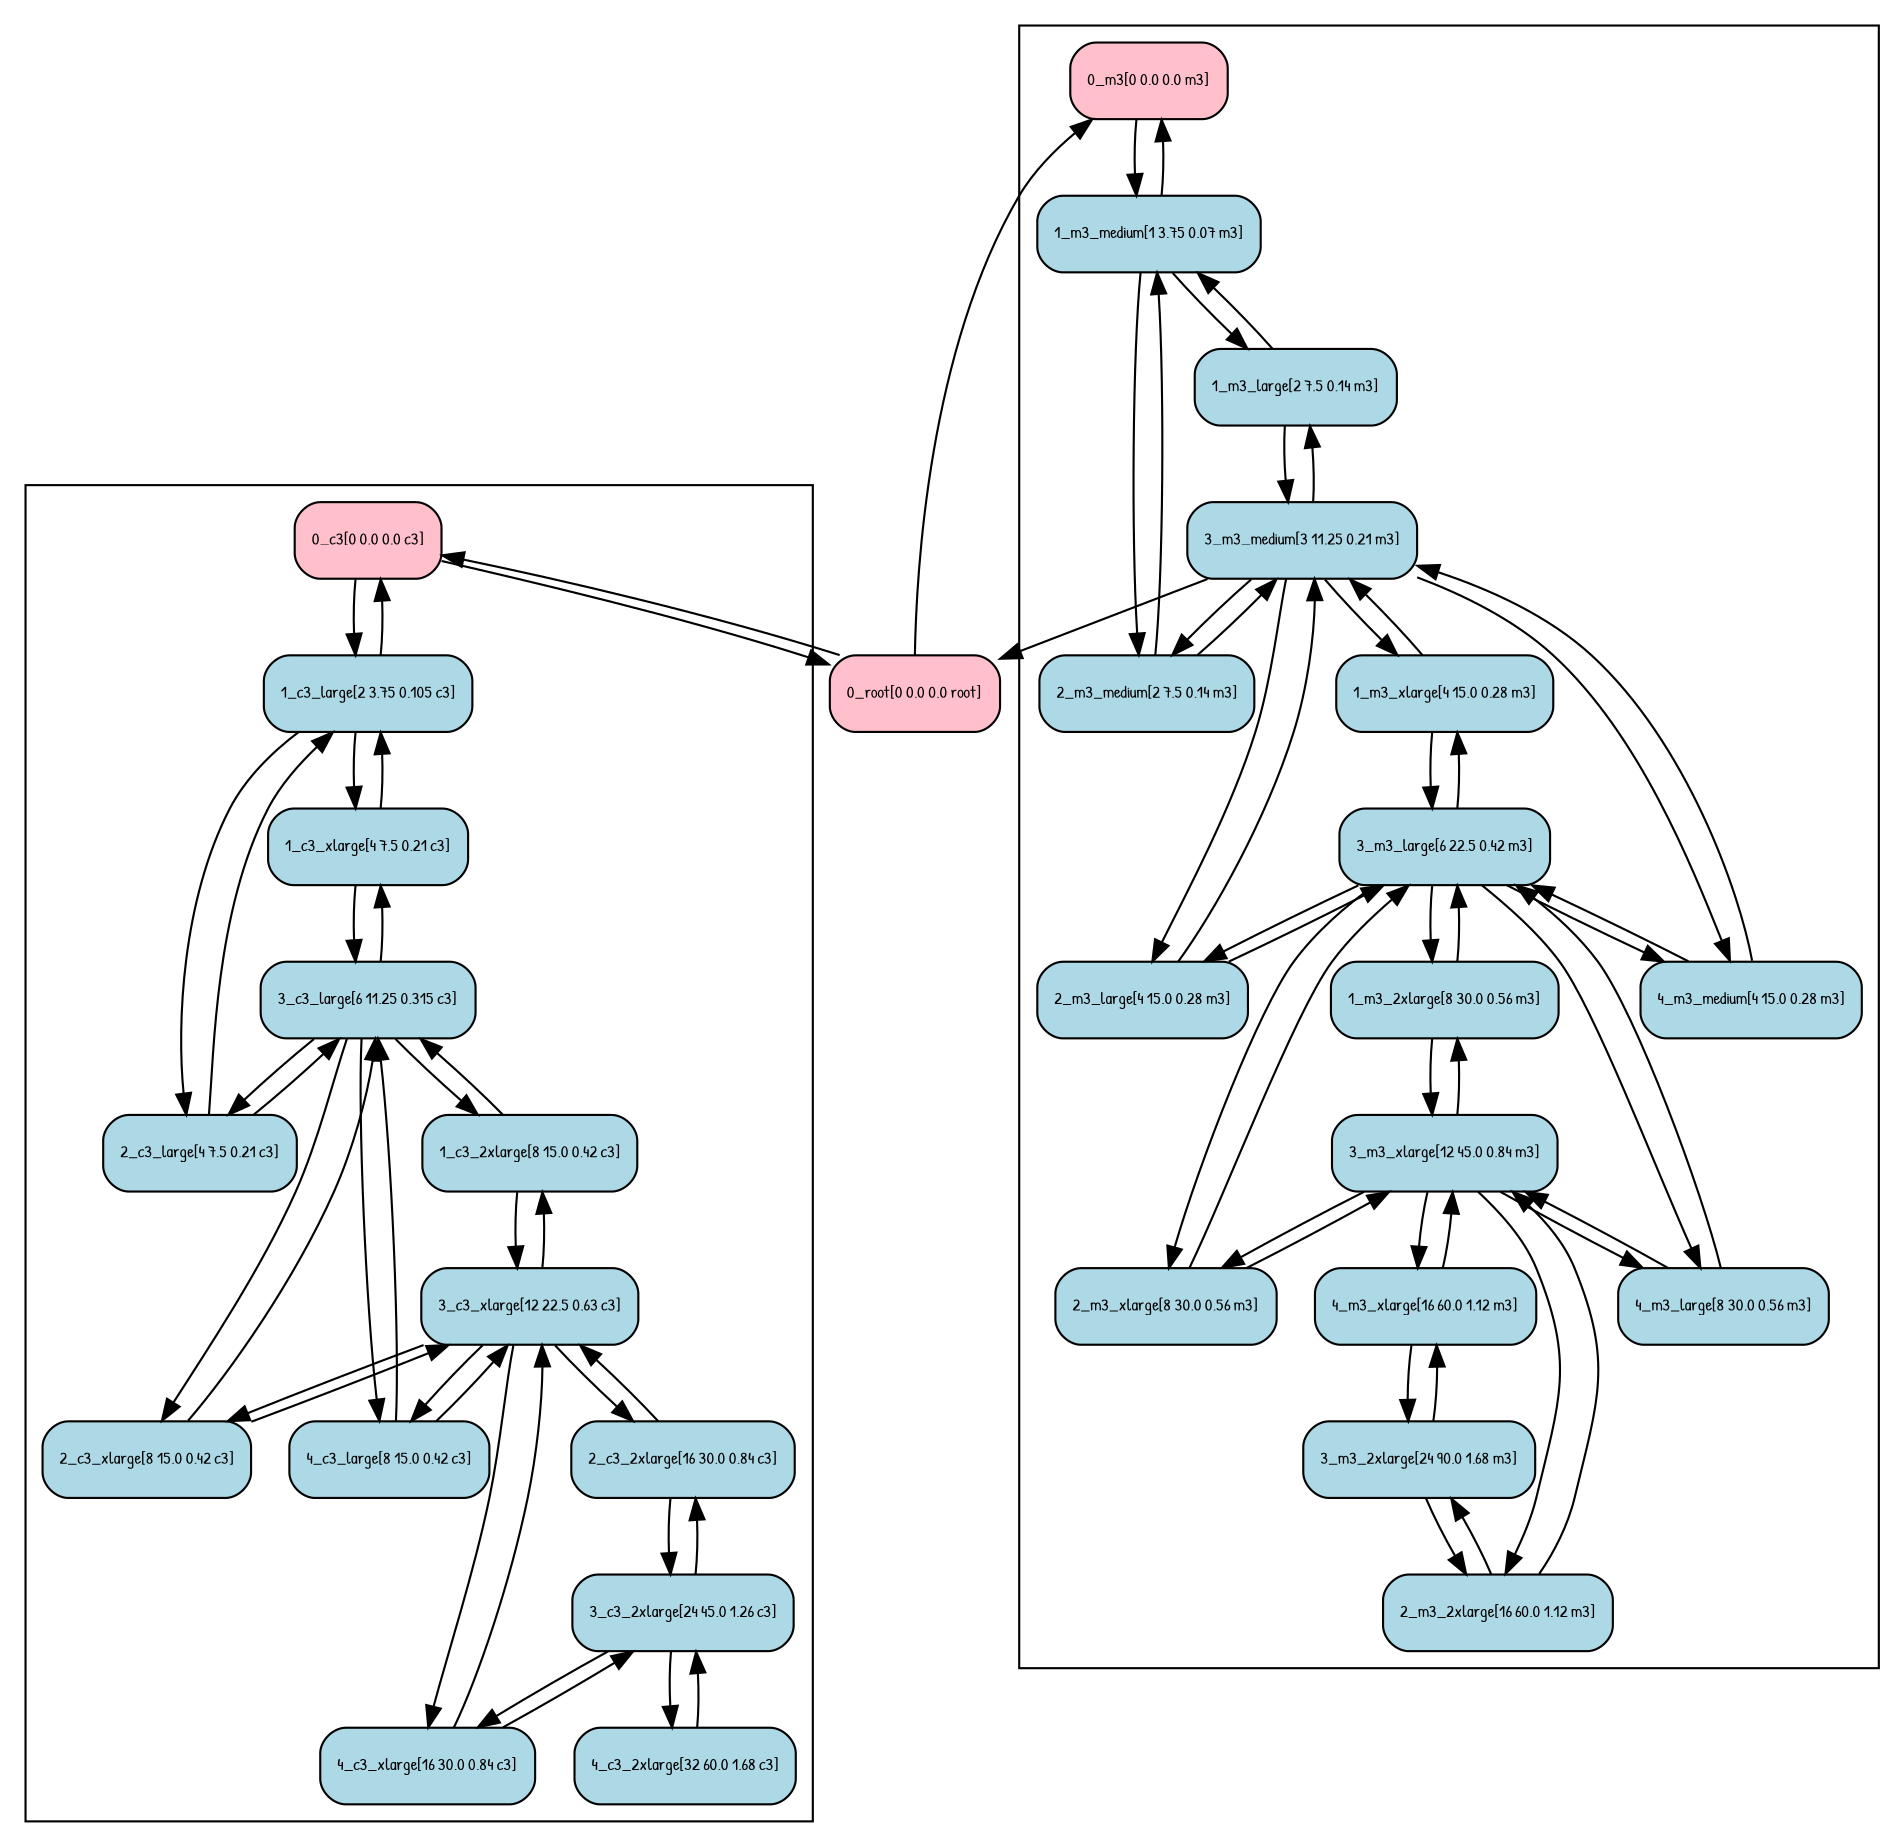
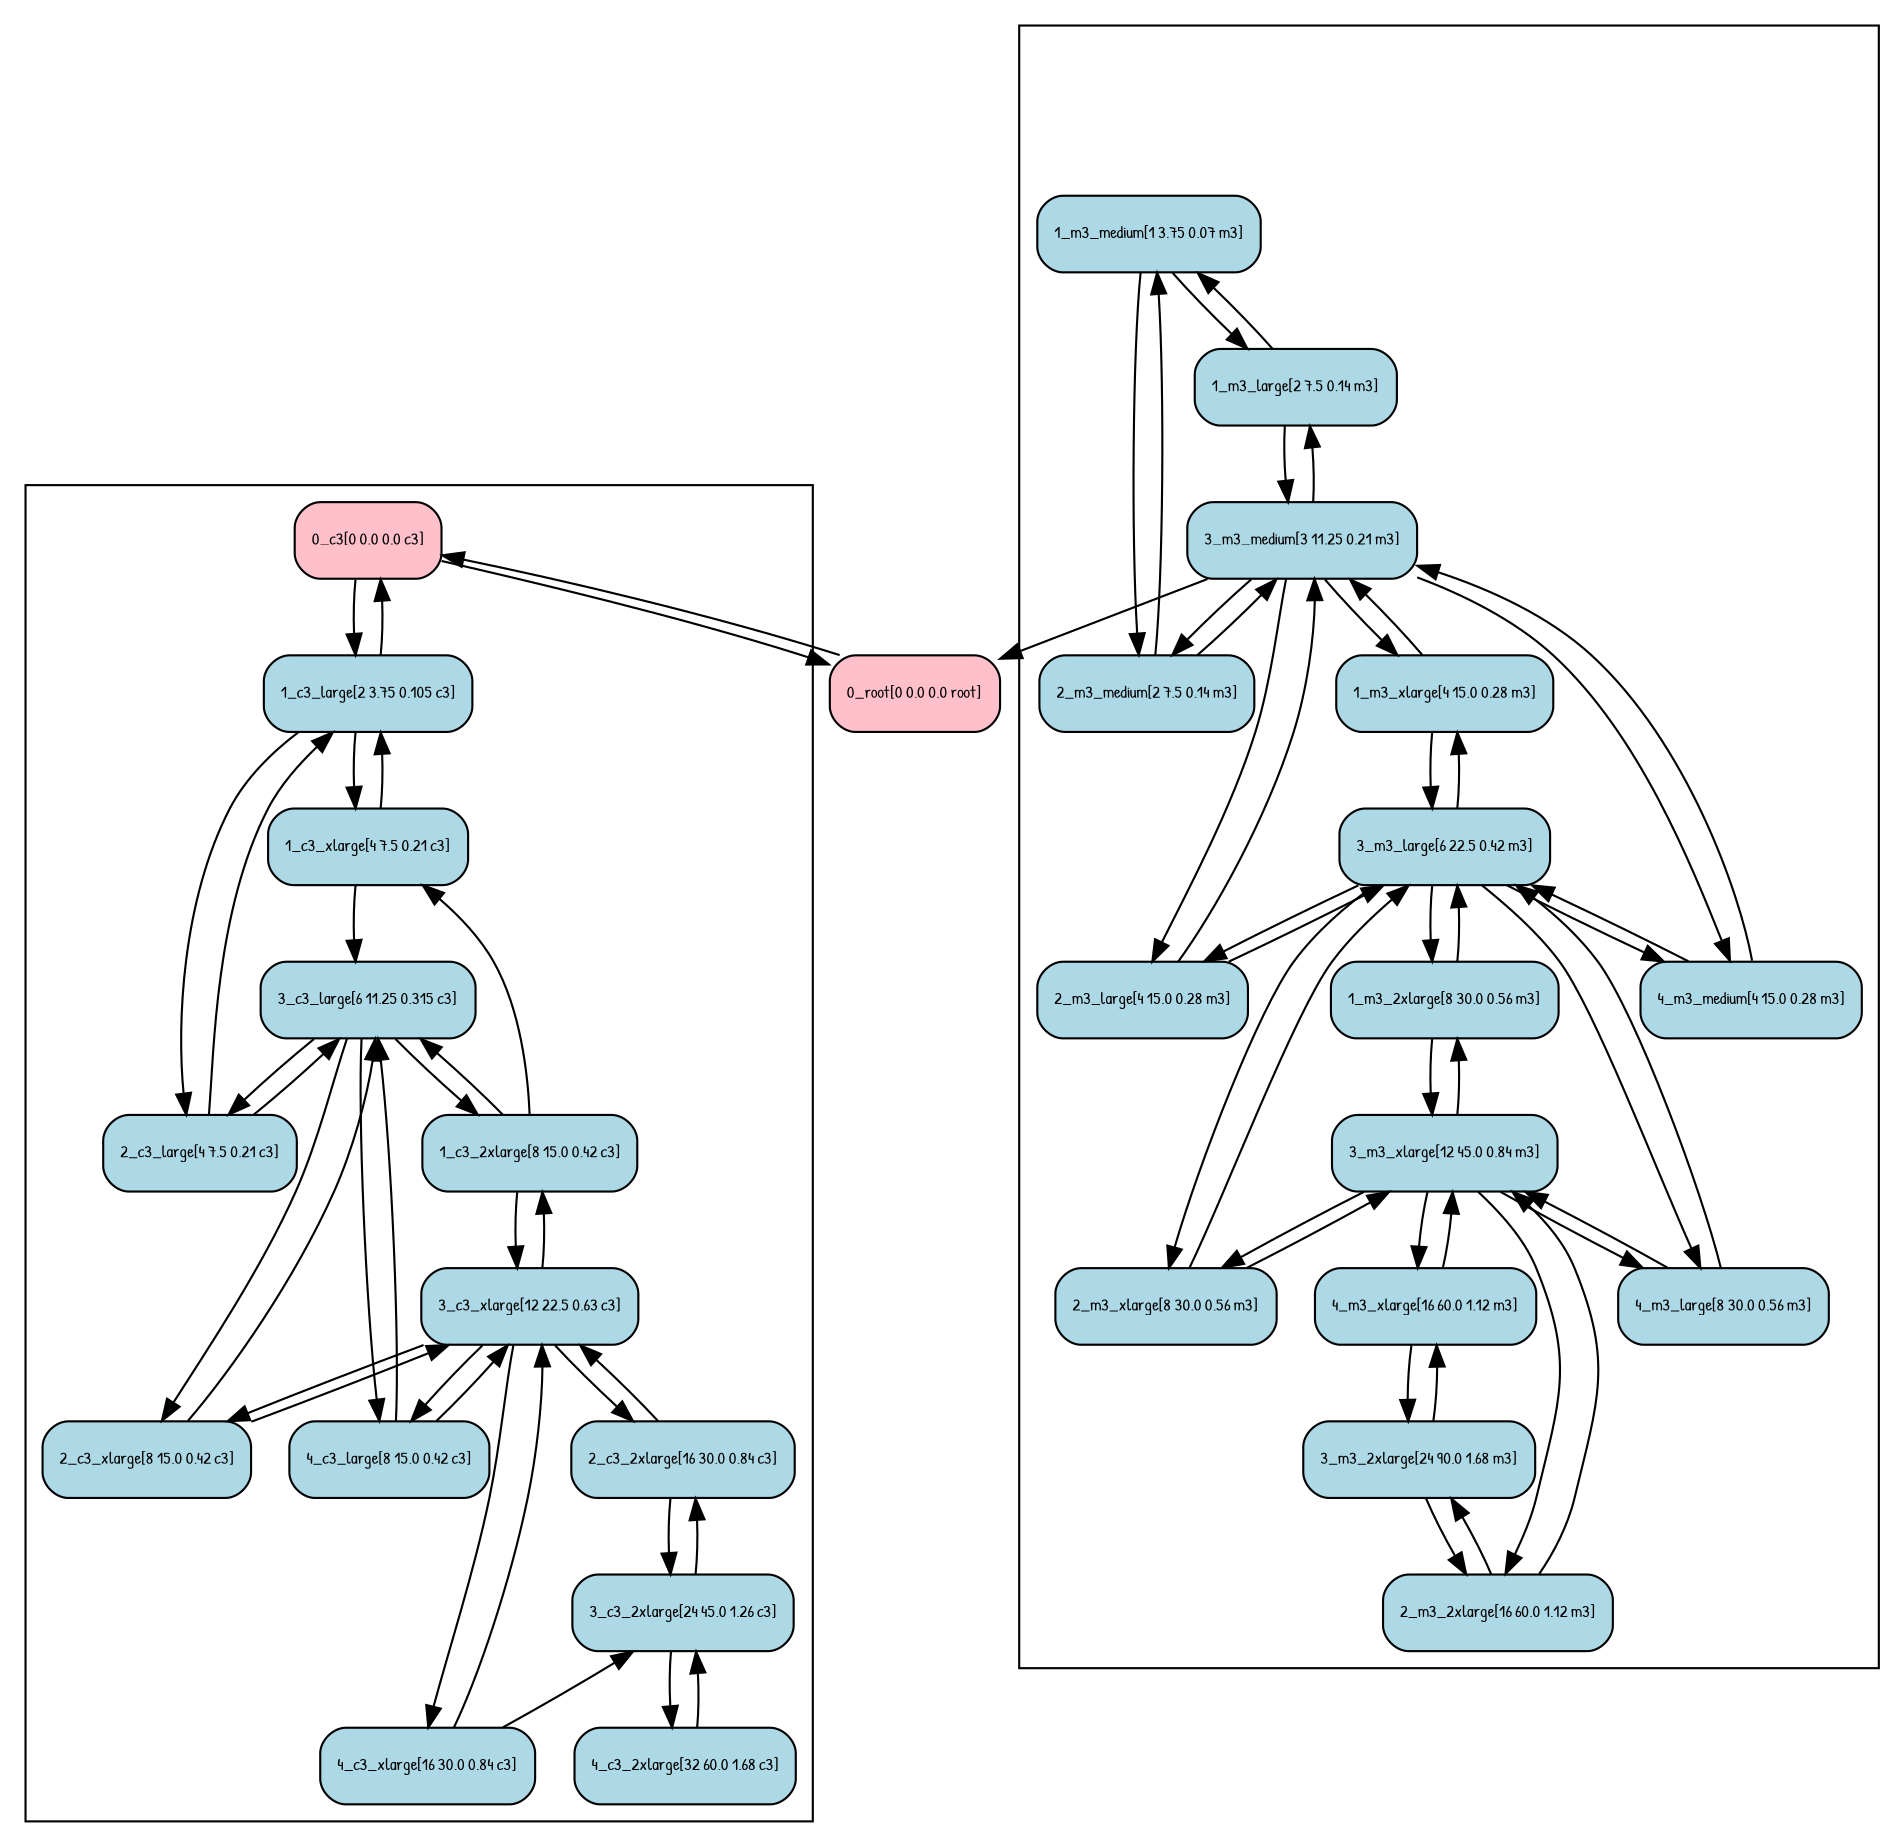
node "0_m3[0 0.0 0.0 m3]": removed
edge "3_c3_large[6 11.25 0.315 c3]" -> "1_c3_xlarge[4 7.5 0.21 c3]": now "1_c3_2xlarge[8 15.0 0.42 c3]" -> "1_c3_xlarge[4 7.5 0.21 c3]"
edge "3_c3_2xlarge[24 45.0 1.26 c3]" -> "4_c3_xlarge[16 30.0 0.84 c3]": removed
